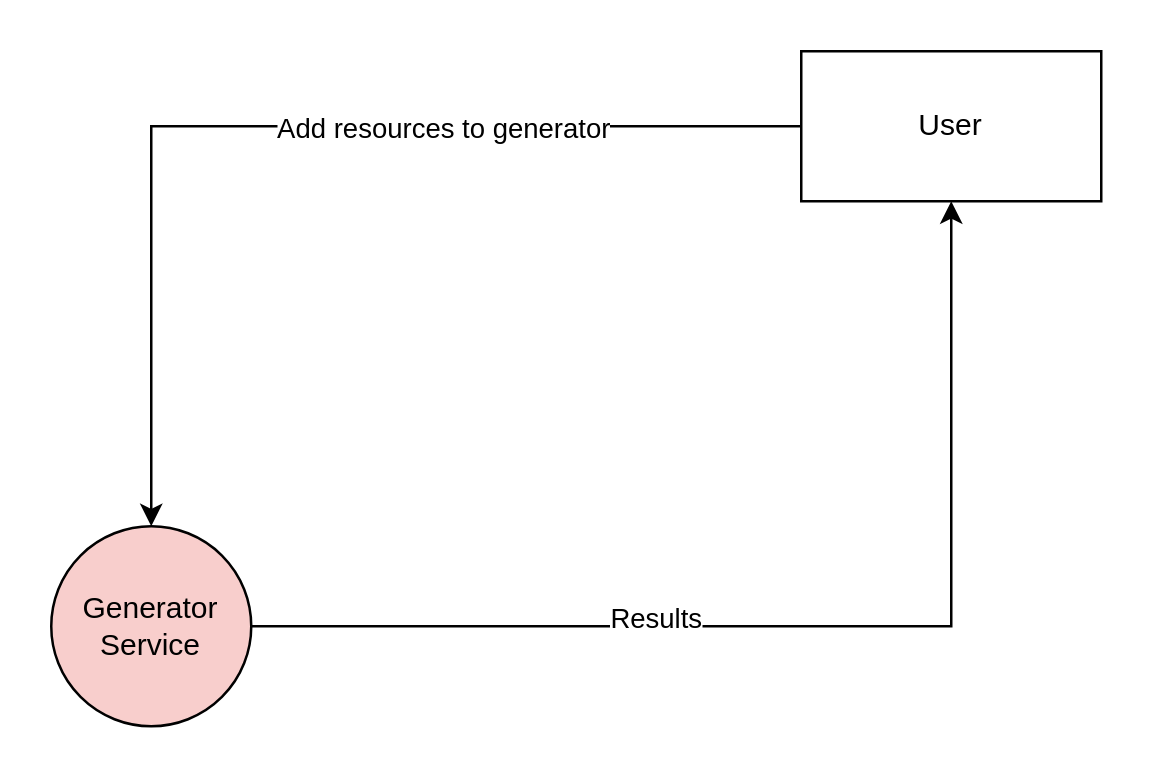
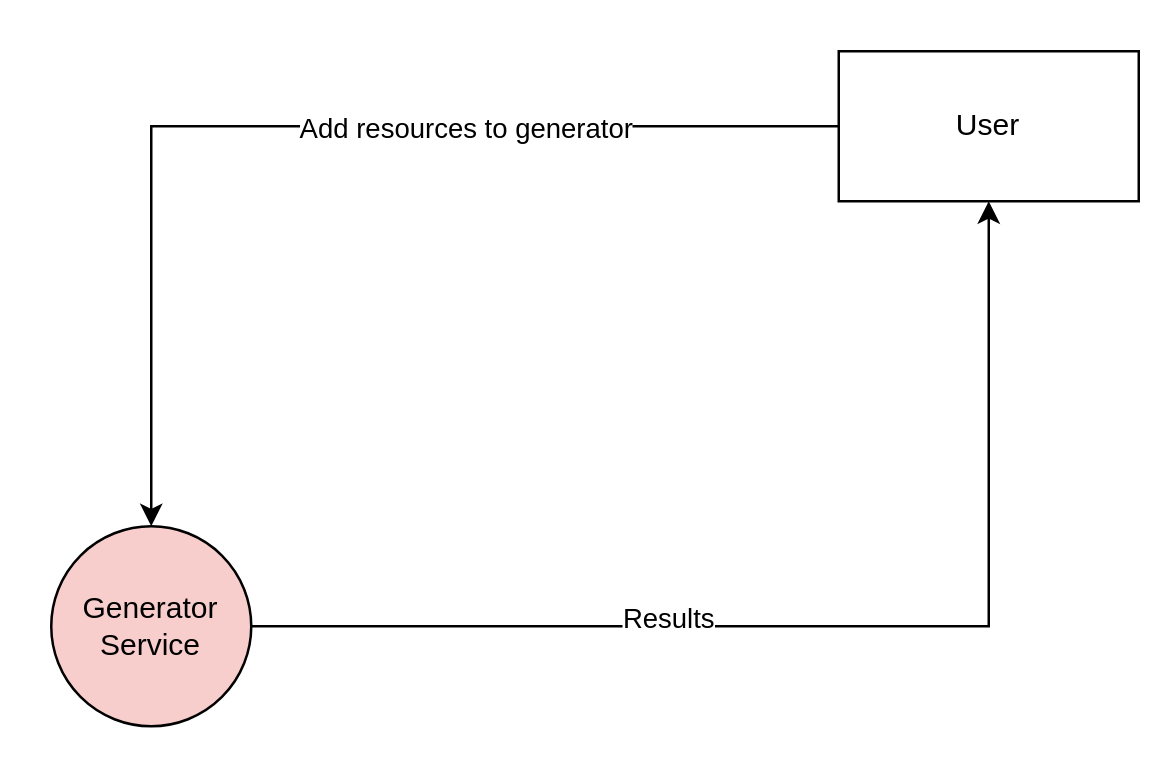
node "User": moved (951, 126) -> (989, 126)
